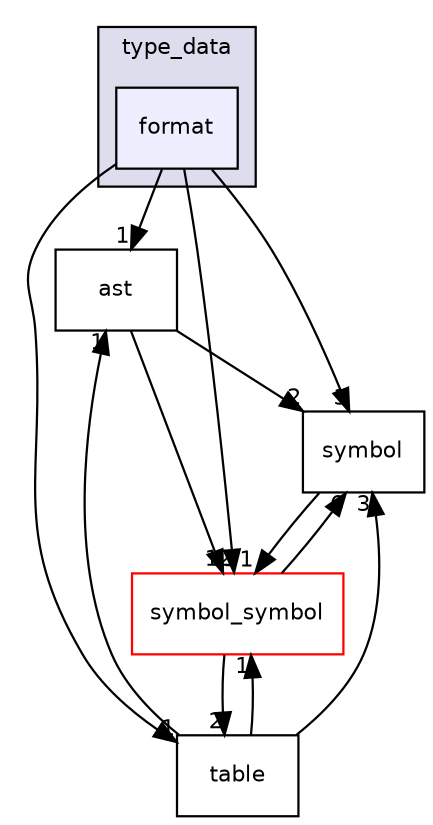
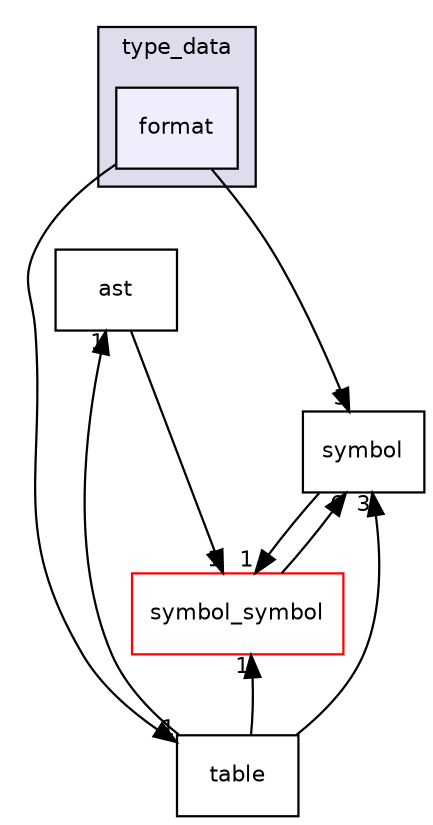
edge "format" -> "ast": removed
edge "ast" -> "symbol": removed
edge "format" -> "symbol_symbol": removed
edge "symbol_symbol" -> "table": removed
